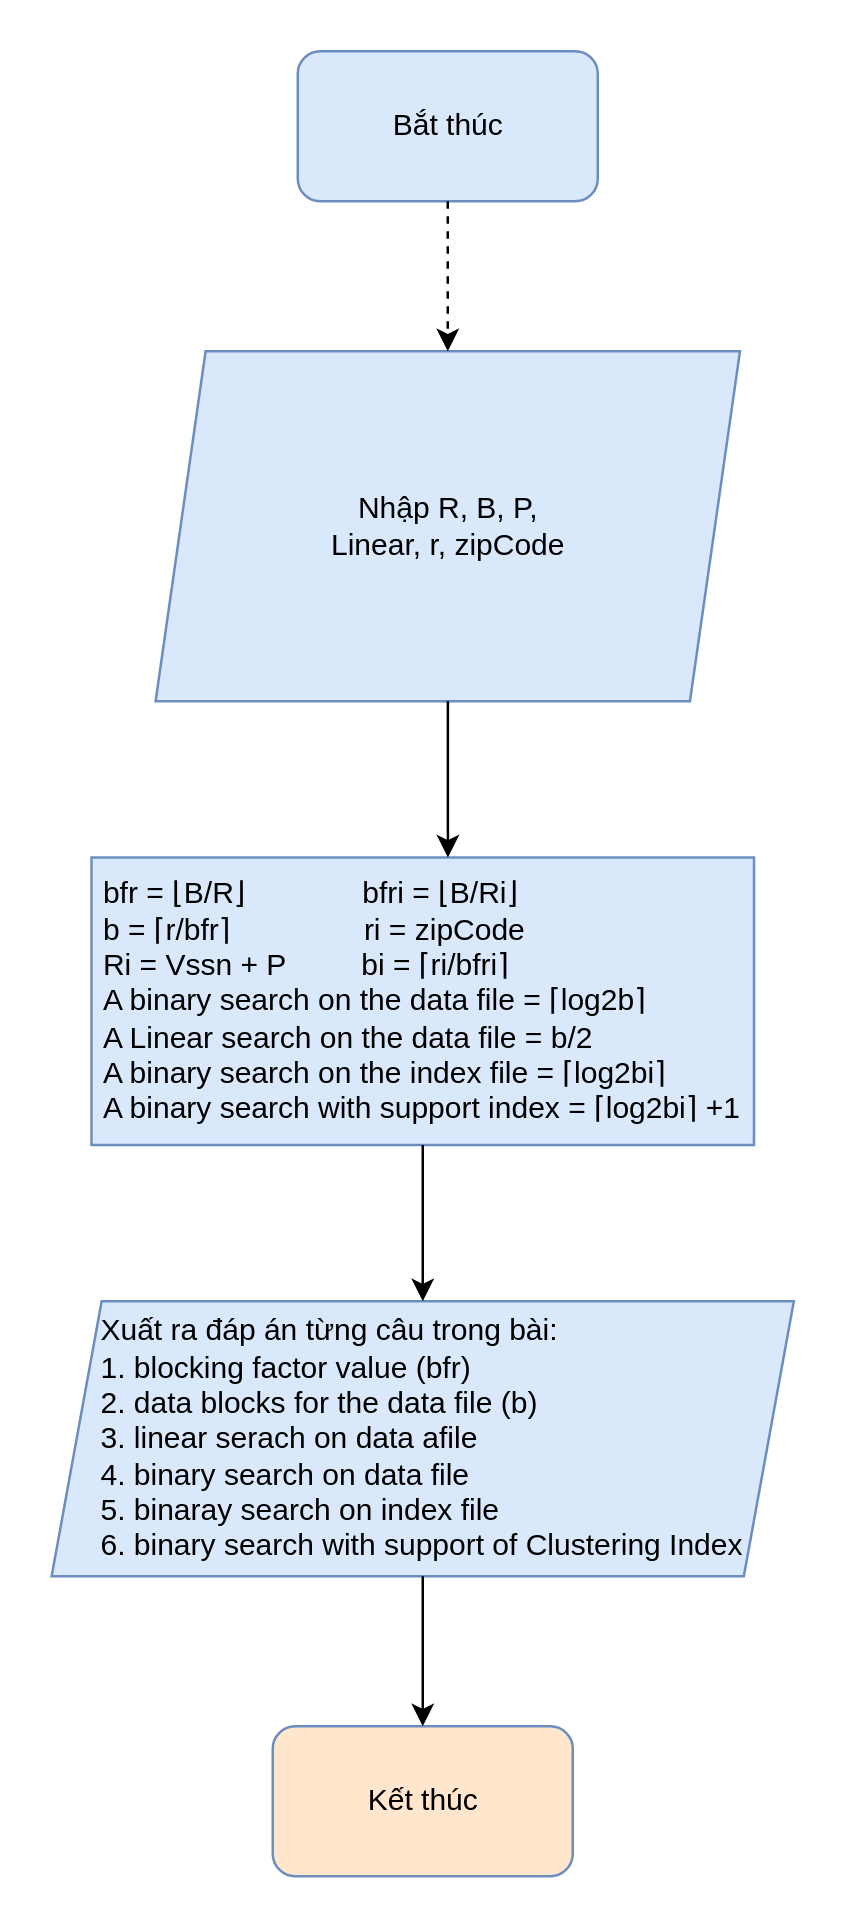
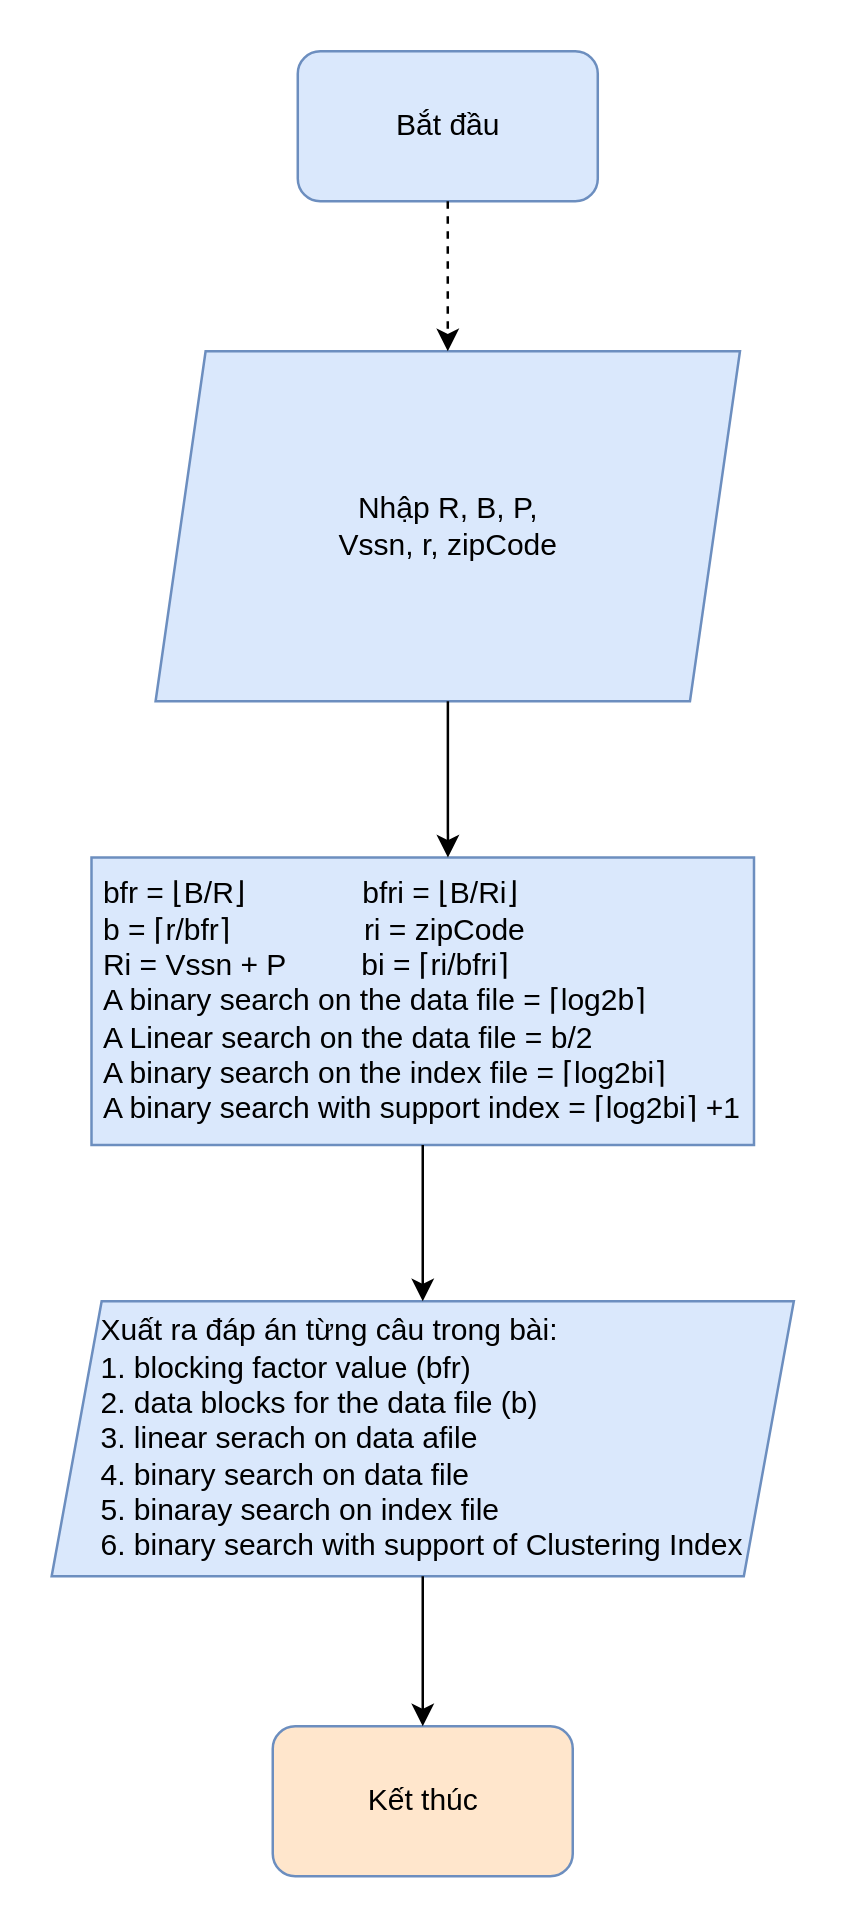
node "Bắt thúc": label "Bắt thúc" -> "Bắt đầu"
node "Nhập R, B, P, Linear, r, zipCode": label "Nhập R, B, P, Linear, r, zipCode" -> "Nhập R, B, P, Vssn, r, zipCode"
